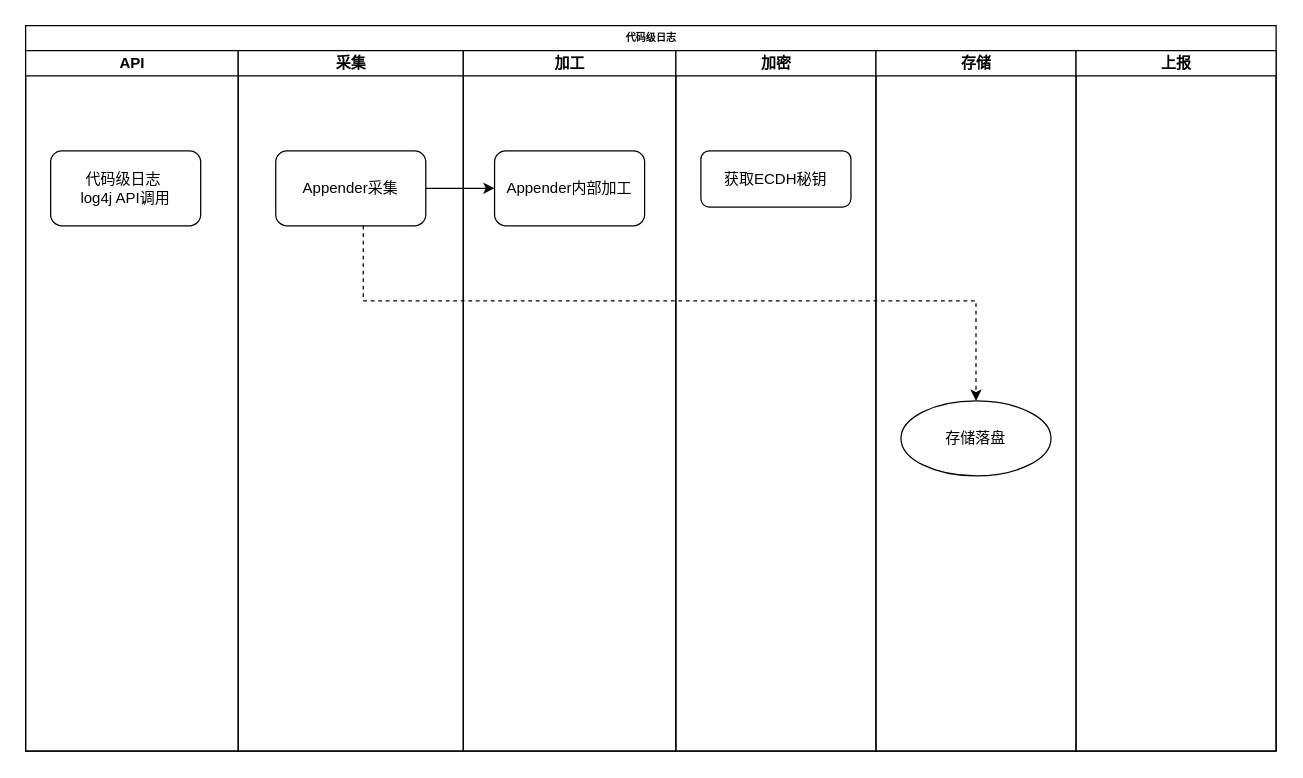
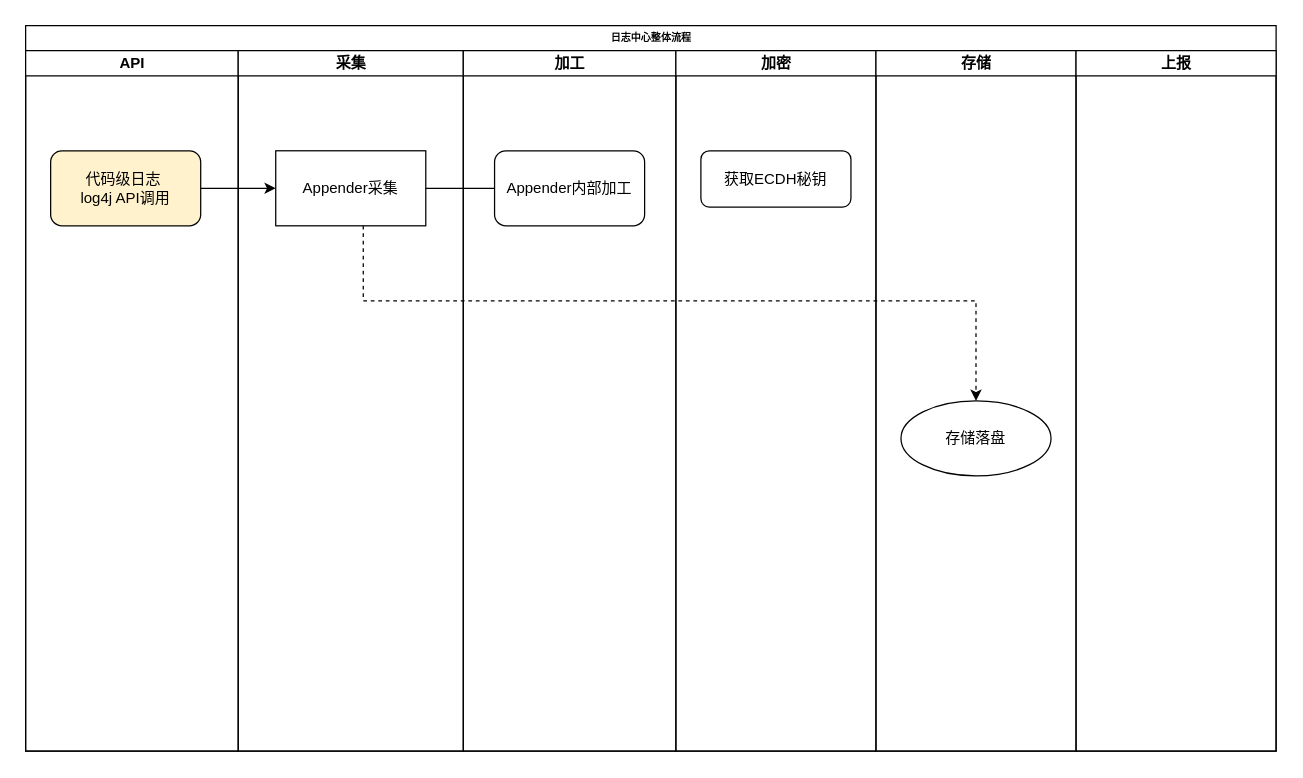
node "代码级日志": label "代码级日志" -> "日志中心整体流程"
node "代码级日志 log4j API调用": fillcolor #ffffff -> #fff2cc
edge "代码级日志 log4j API调用" -> "Appender采集": added
node "Appender采集": shape rounded rectangle -> rectangle
edge "Appender采集" -> "Appender内部加工": arrowhead classic -> none
